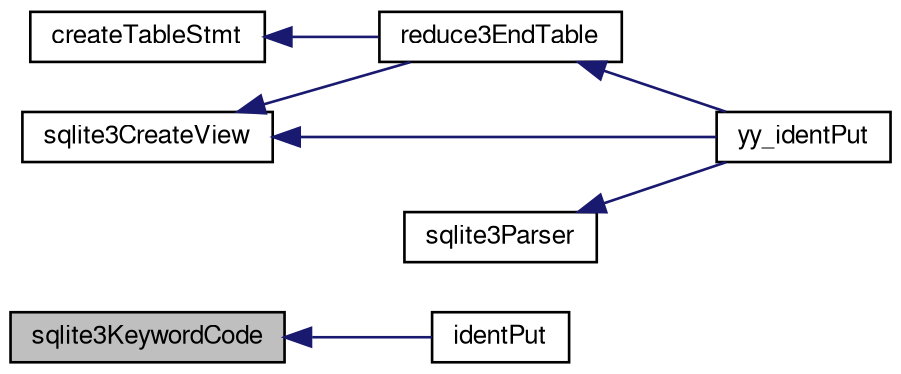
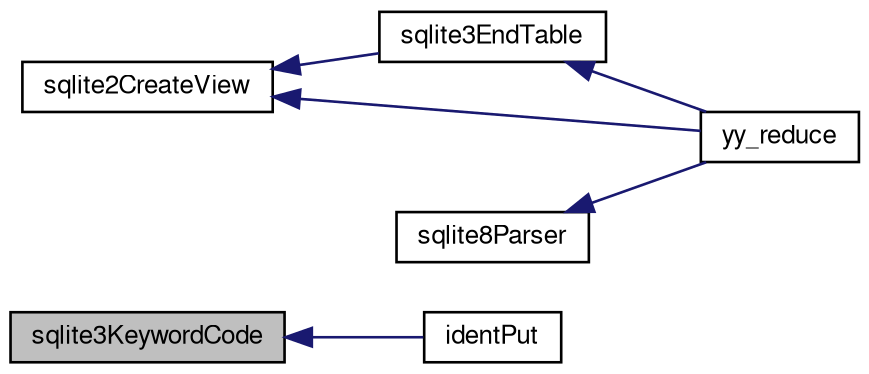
node "createTableStmt": removed
node "reduce3EndTable": label "reduce3EndTable" -> "sqlite3EndTable"
node "sqlite3CreateView": label "sqlite3CreateView" -> "sqlite2CreateView"
node "yy_identPut": label "yy_identPut" -> "yy_reduce"
node "sqlite3Parser": label "sqlite3Parser" -> "sqlite8Parser"
